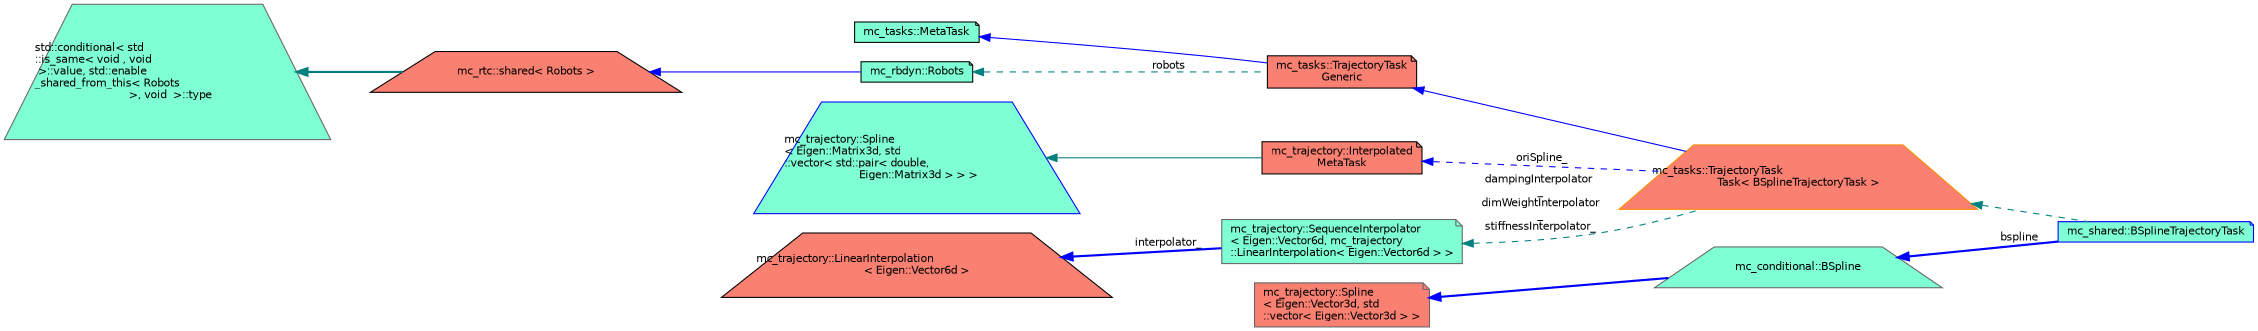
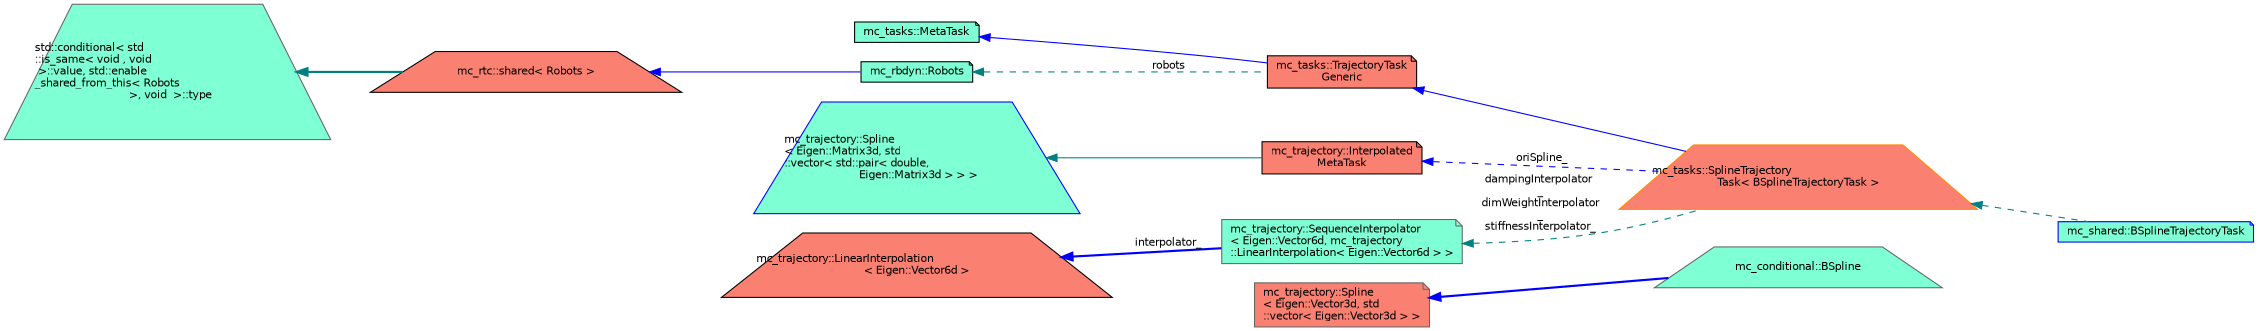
node "mc_tasks::TrajectoryTask Task< BSplineTrajectoryTask >": label "mc_tasks::TrajectoryTask Task< BSplineTrajectoryTask >" -> "mc_tasks::SplineTrajectory Task< BSplineTrajectoryTask >"
edge "mc_shared::BSplineTrajectoryTask" -> "mc_conditional::BSpline": removed, label "bspline"
